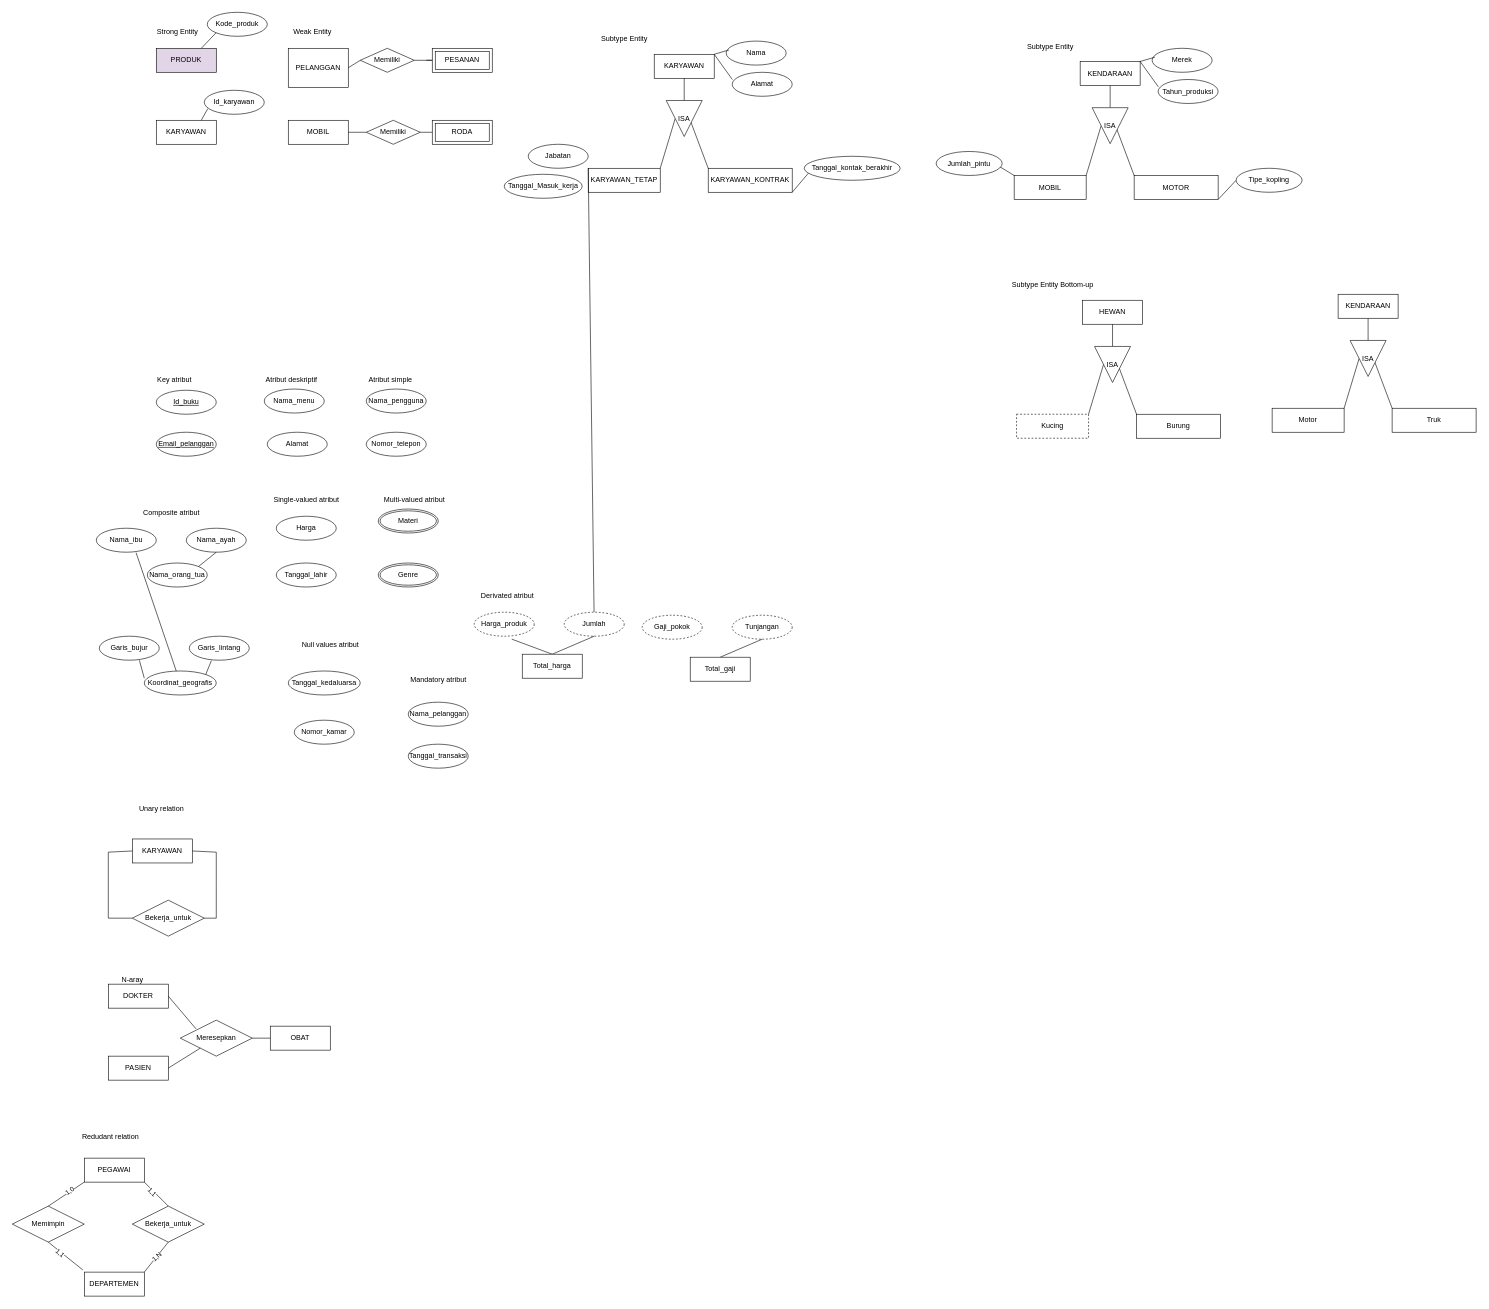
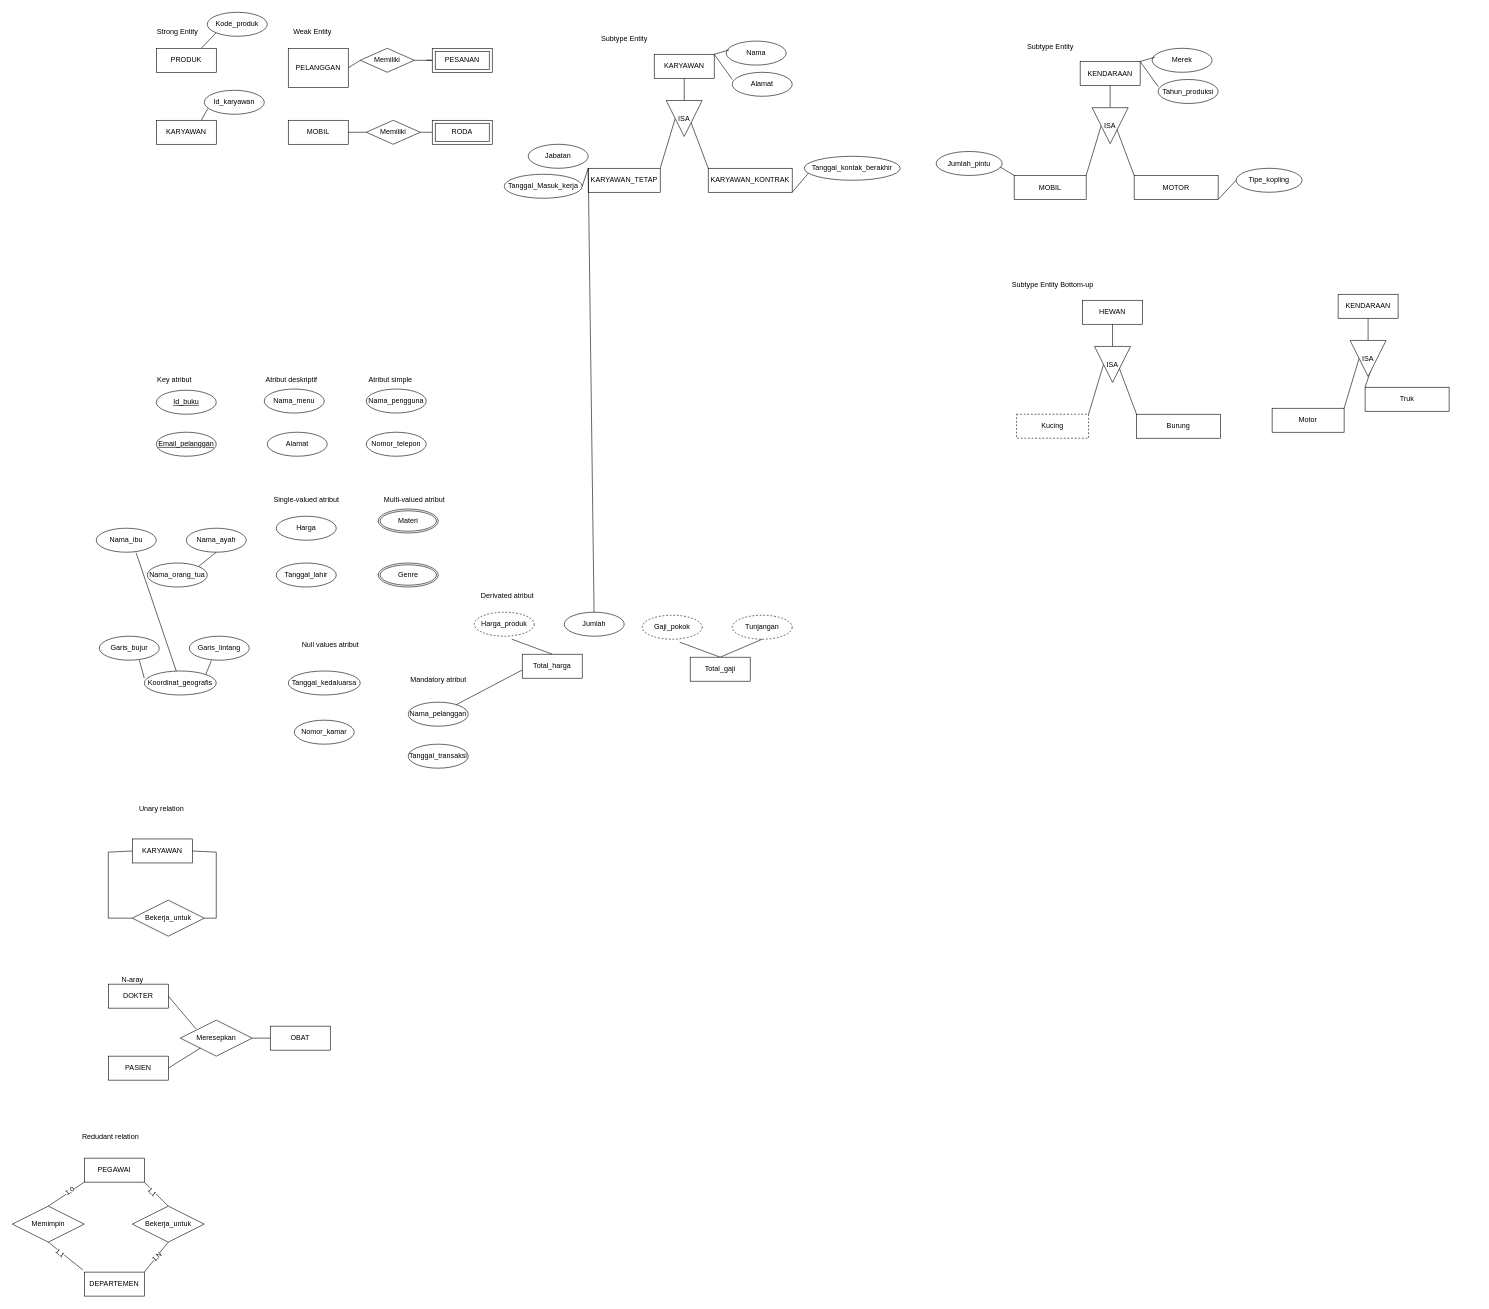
node "PRODUK": fillcolor #e1d5e7 -> #ffffff
edge "KARYAWAN_TETAP" -- "Tanggal_Masuk_kerja": added
node "Truk": moved (1434, 420) -> (1407, 399)
node "Composite atribut": removed
node "Jumlah": style dashed -> solid
edge "Jumlah" -- "Total_harga": now "Nama_pelanggan" -- "Total_harga"
edge "Gaji_pokok" -- "Total_gaji": added
